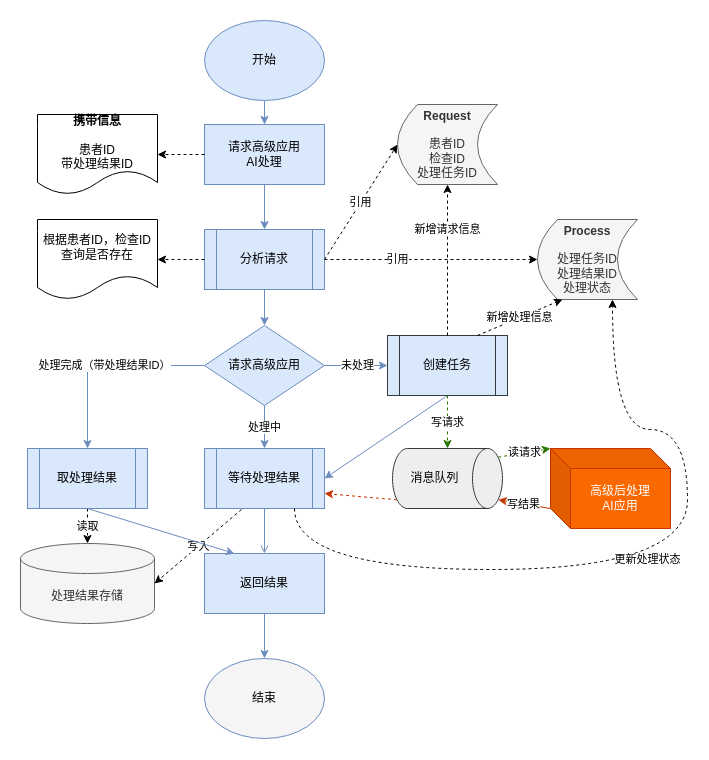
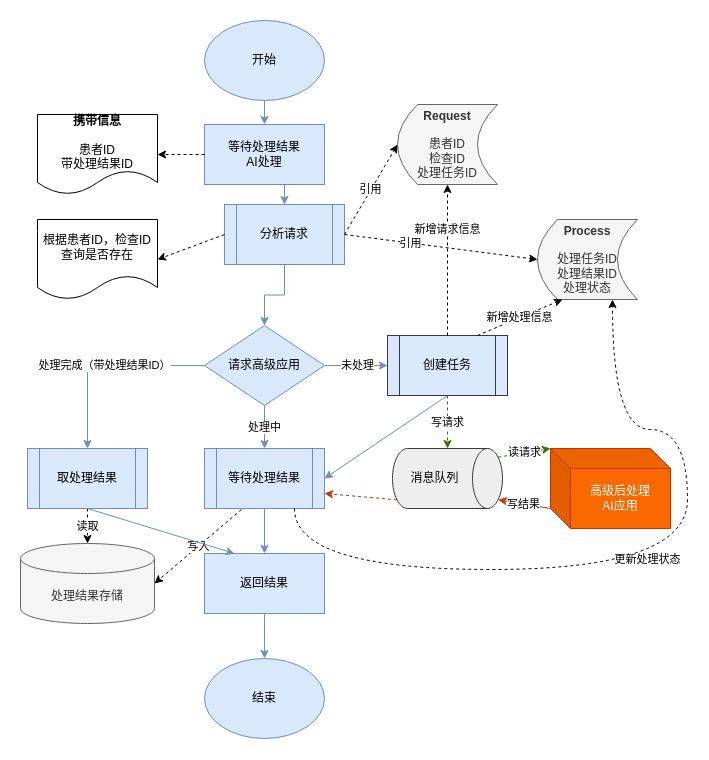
node "请求高级应用 AI处理": label "请求高级应用 AI处理" -> "等待处理结果 AI处理"
node "分析请求": moved (265, 260) -> (285, 235)
edge "等待处理结果" -> "返回结果": arrowhead open -> classic
node "结束": fillcolor #f5f5f5 -> #dae8fc
